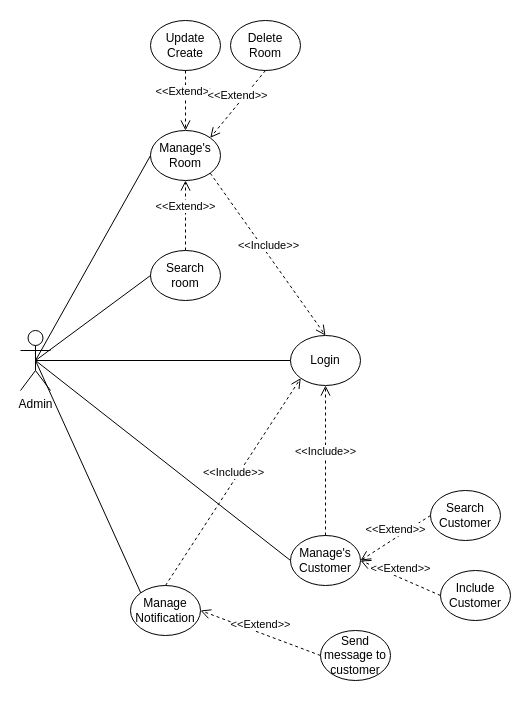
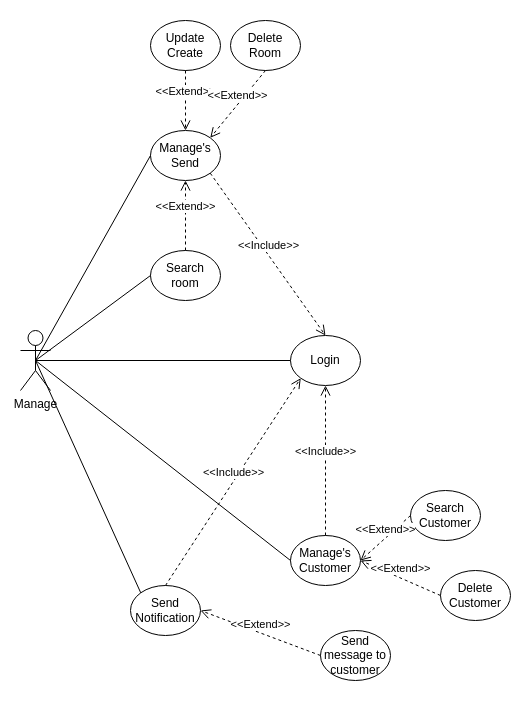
node "Manage's Room": label "Manage's Room" -> "Manage's Send"
node "Admin": label "Admin" -> "Manage"
node "Search Customer": moved (466, 516) -> (446, 516)
node "Include Customer": label "Include Customer" -> "Delete Customer"
node "Manage Notification": label "Manage Notification" -> "Send Notification"
